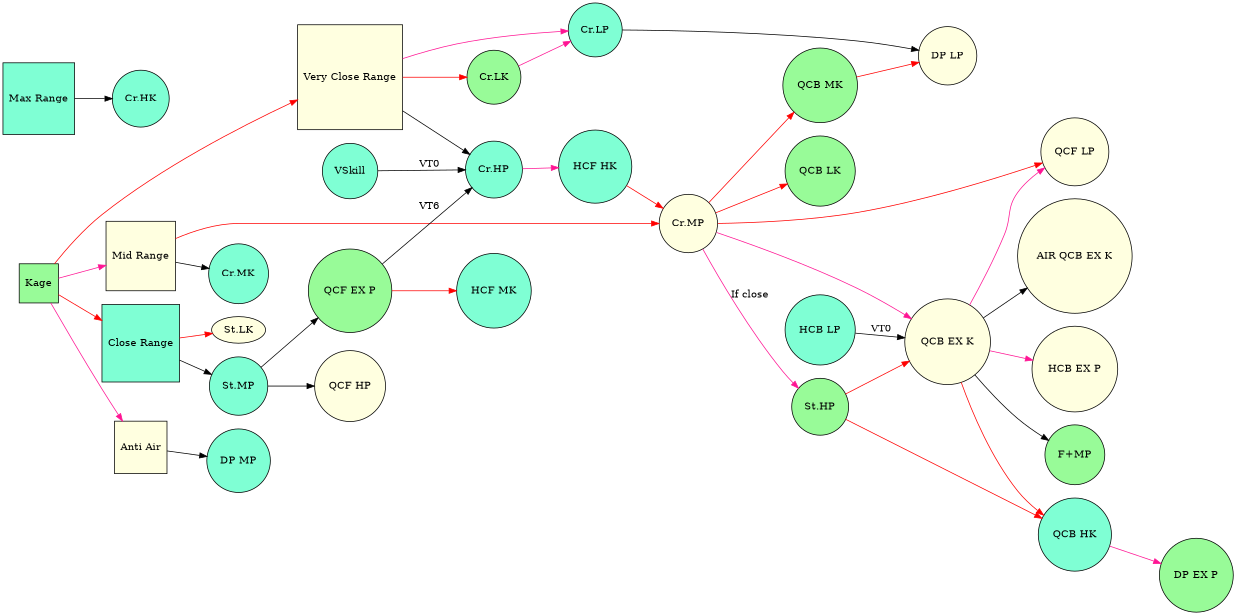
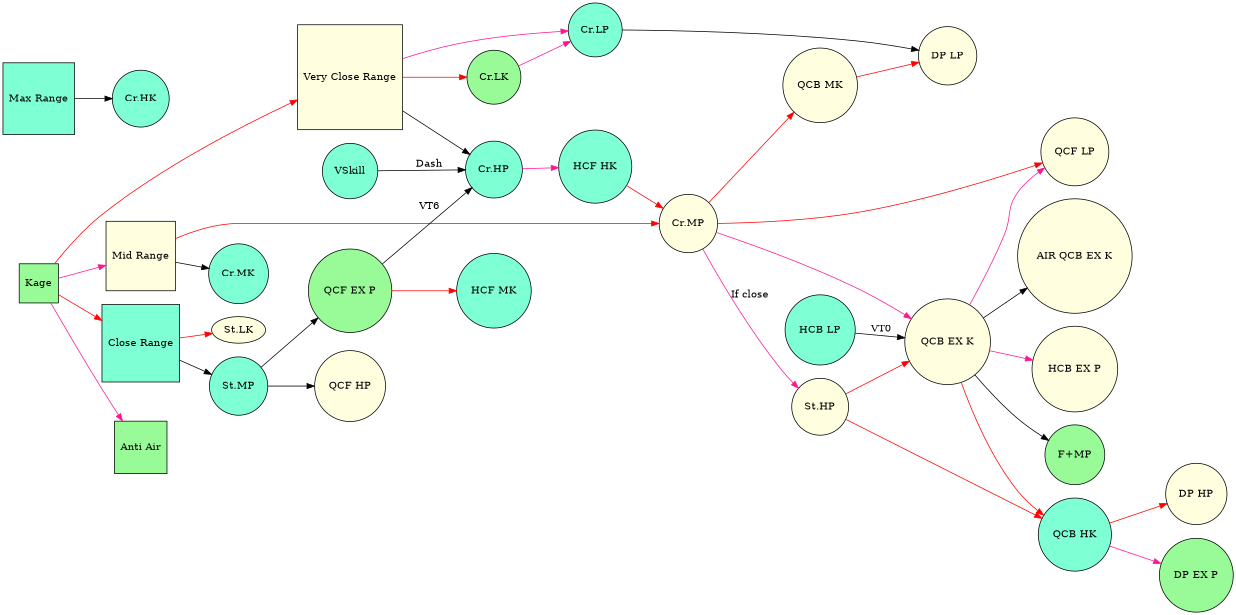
node "QCB MK": fillcolor palegreen -> lightyellow
edge "VSkill" -> "Cr.HP": label "VT0" -> "Dash"
node "QCB LK": removed
node "St.HP": fillcolor palegreen -> lightyellow
node "Anti Air": fillcolor lightyellow -> palegreen
node "DP MP": removed
node "DP HP": added
